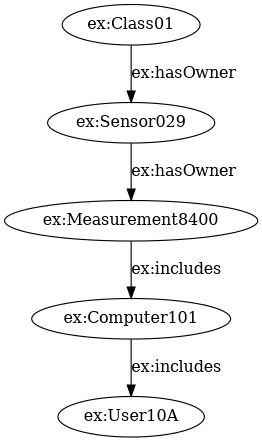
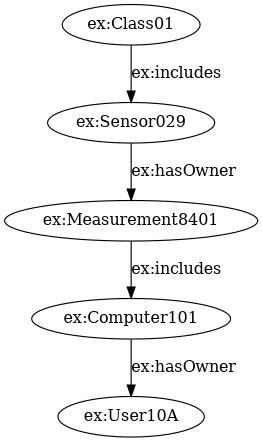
edge "ex:Class01" -> "ex:Sensor029": label "ex:hasOwner" -> "ex:includes"
node "ex:Measurement8400": label "ex:Measurement8400" -> "ex:Measurement8401"
edge "ex:Computer101" -> "ex:User10A": label "ex:includes" -> "ex:hasOwner"
